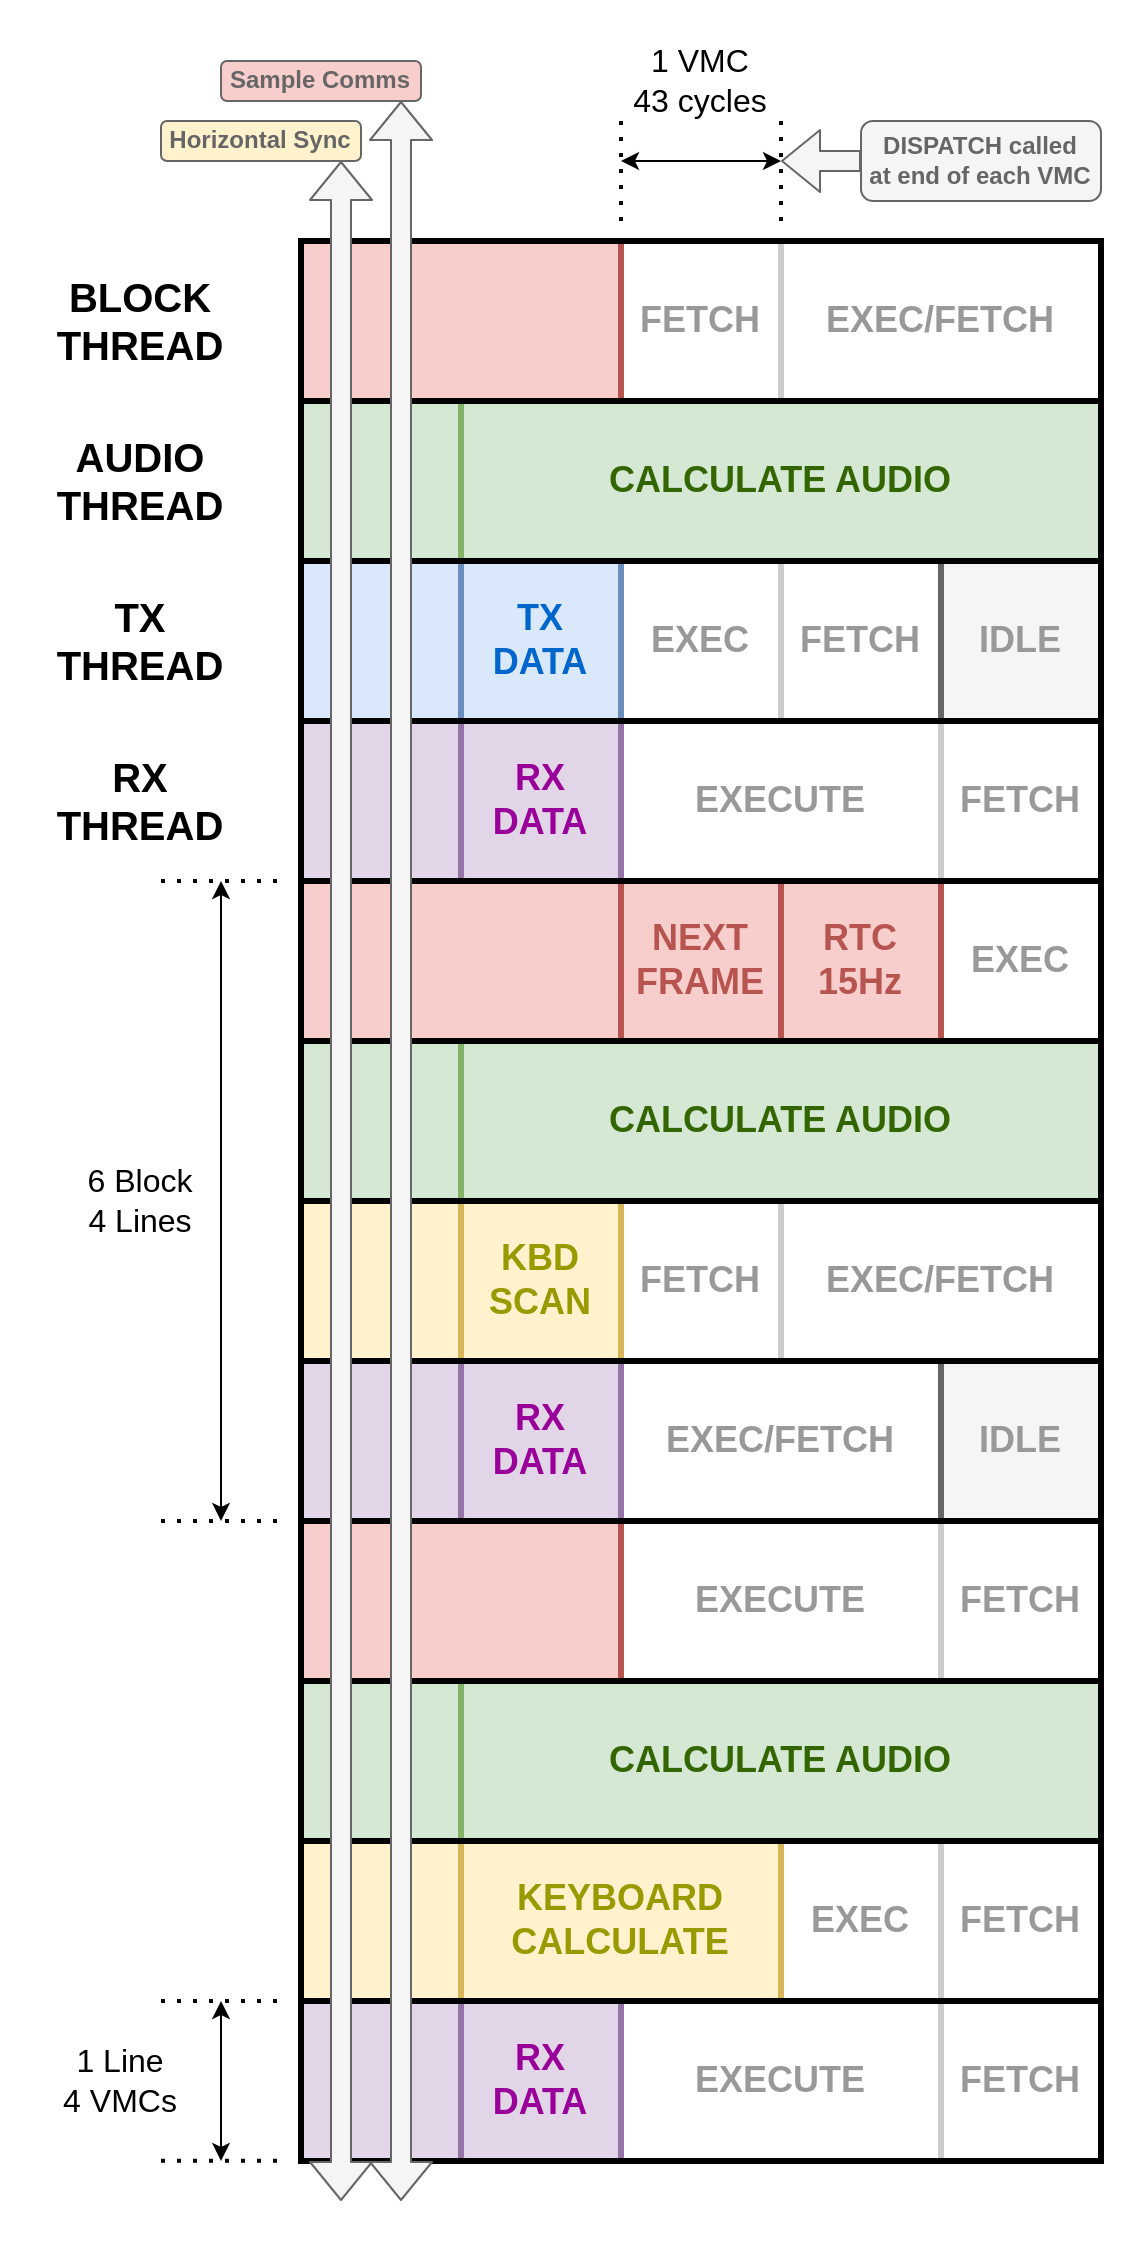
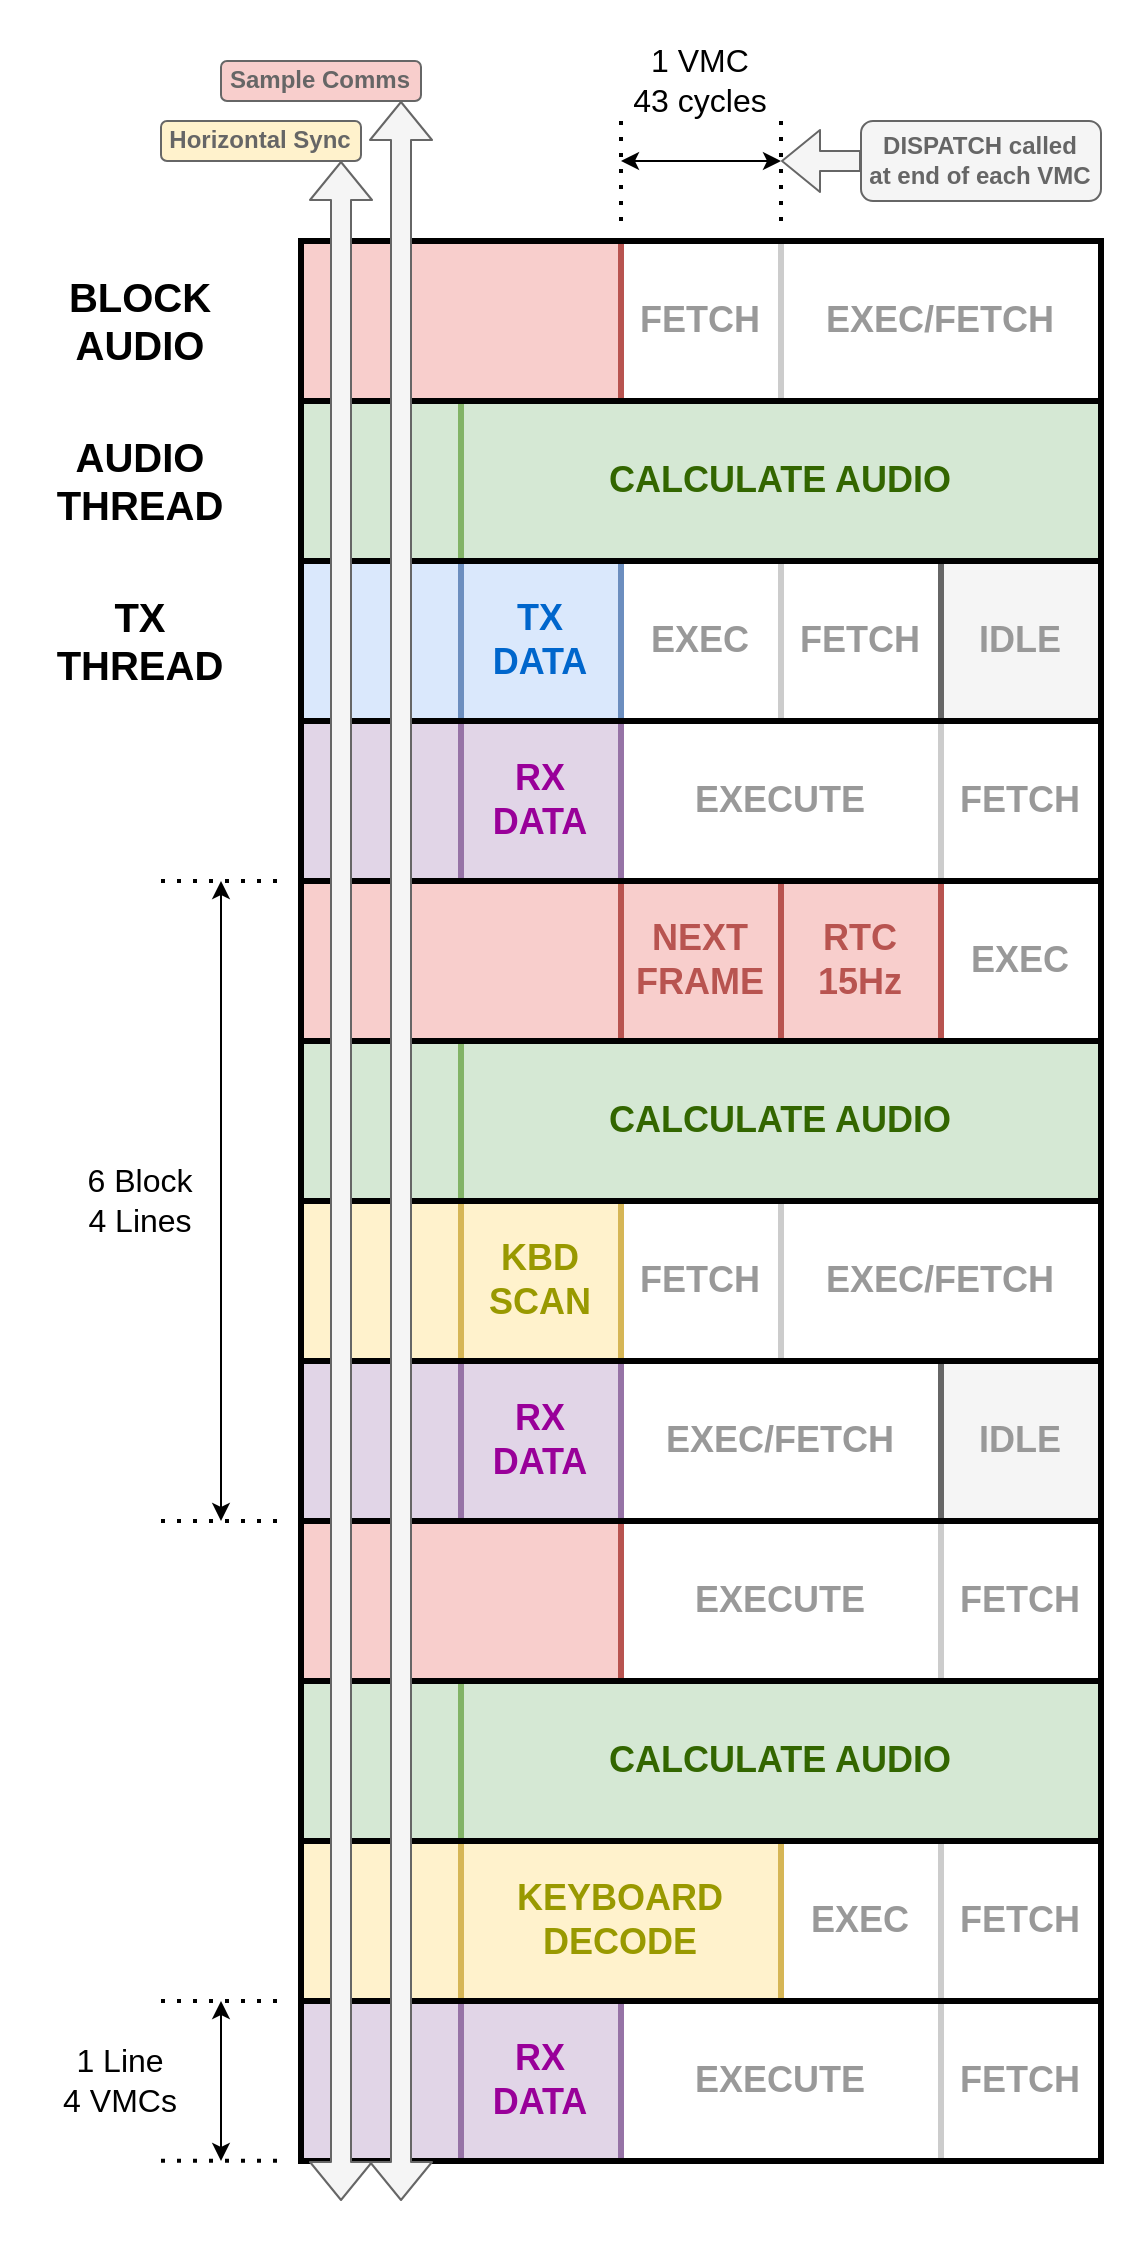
node "BLOCK THREAD": label "BLOCK THREAD" -> "BLOCK AUDIO"
node "RX THREAD": removed
node "KEYBOARD CALCULATE": label "KEYBOARD CALCULATE" -> "KEYBOARD DECODE"
